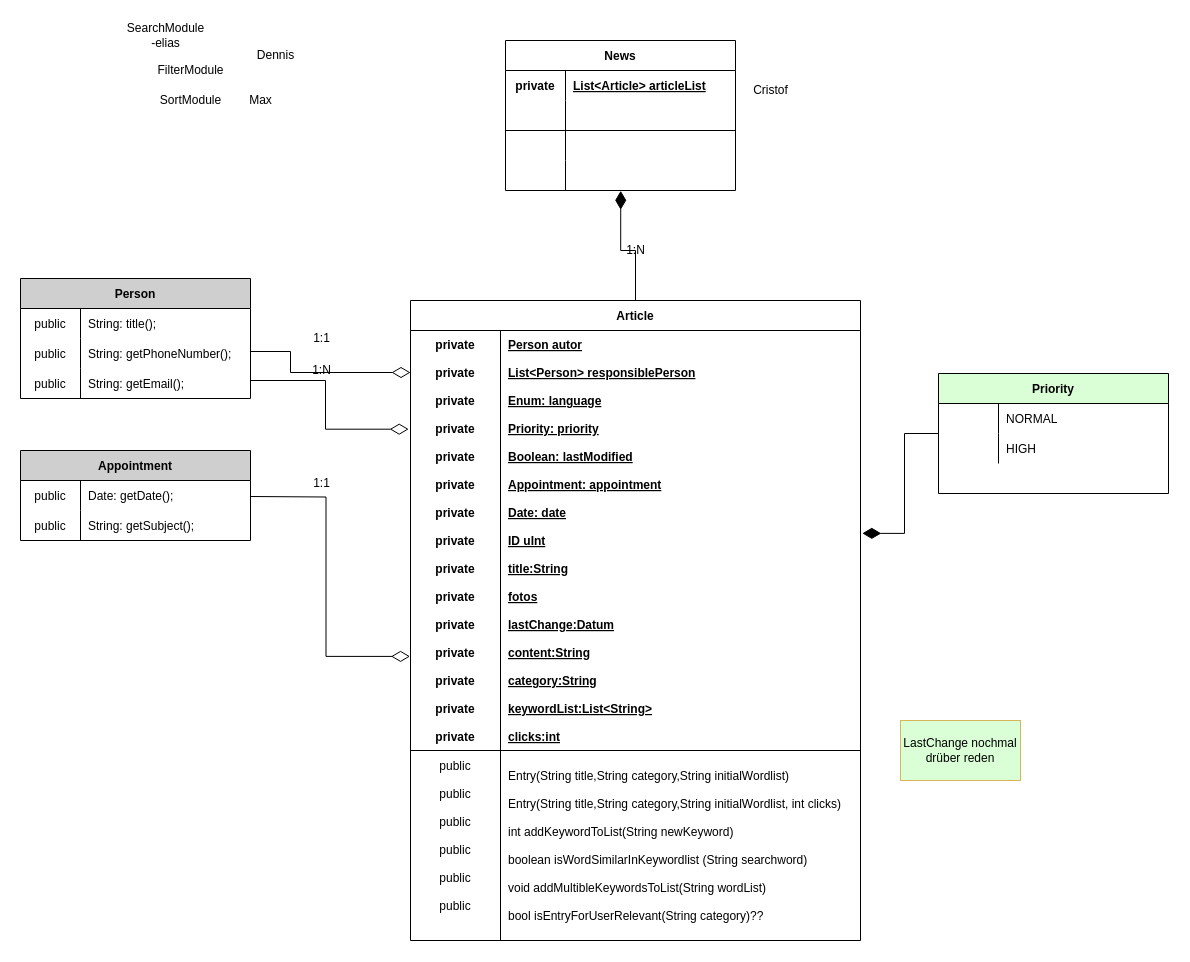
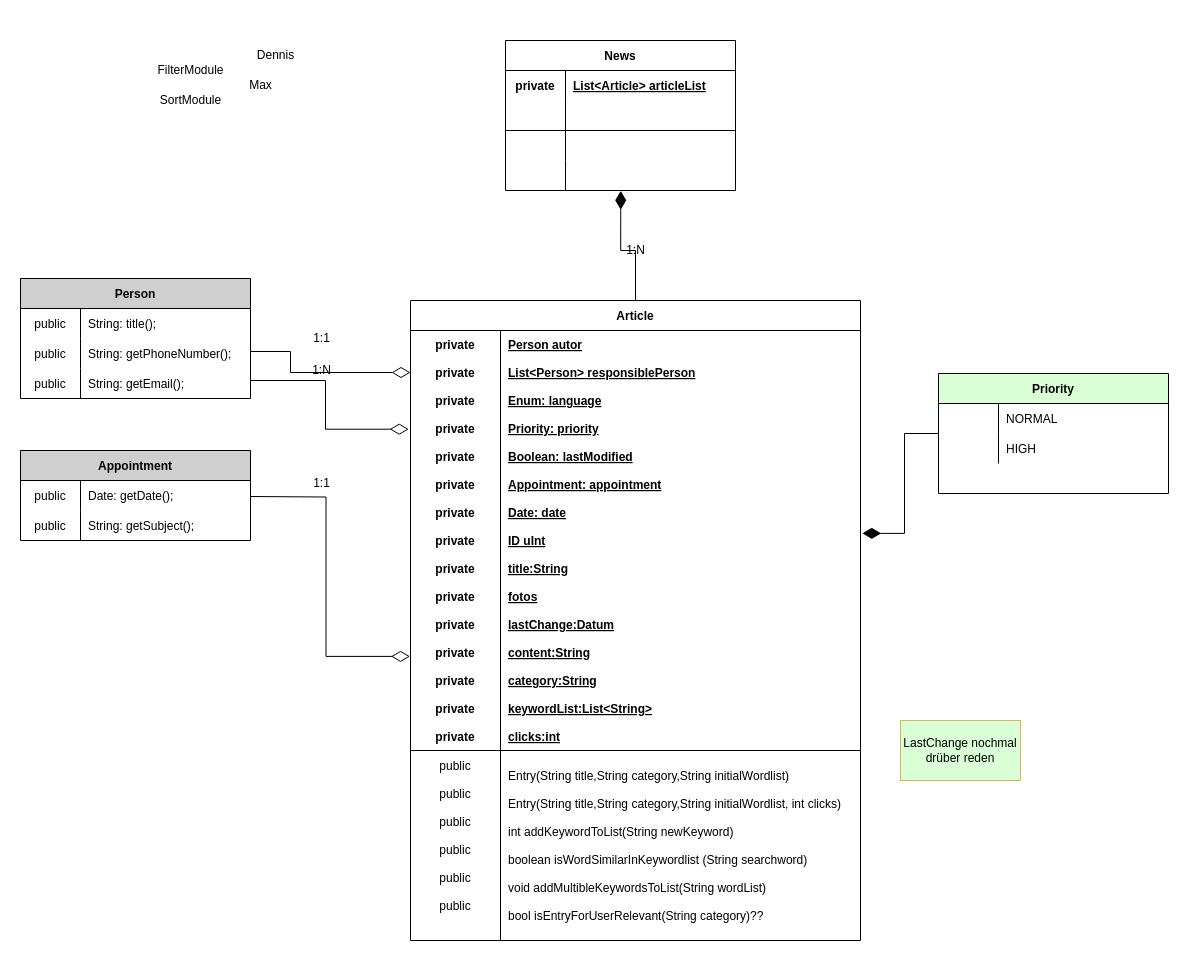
node "SearchModule -elias": removed
node "Cristof": removed
node "Max": moved (261, 101) -> (261, 86)
